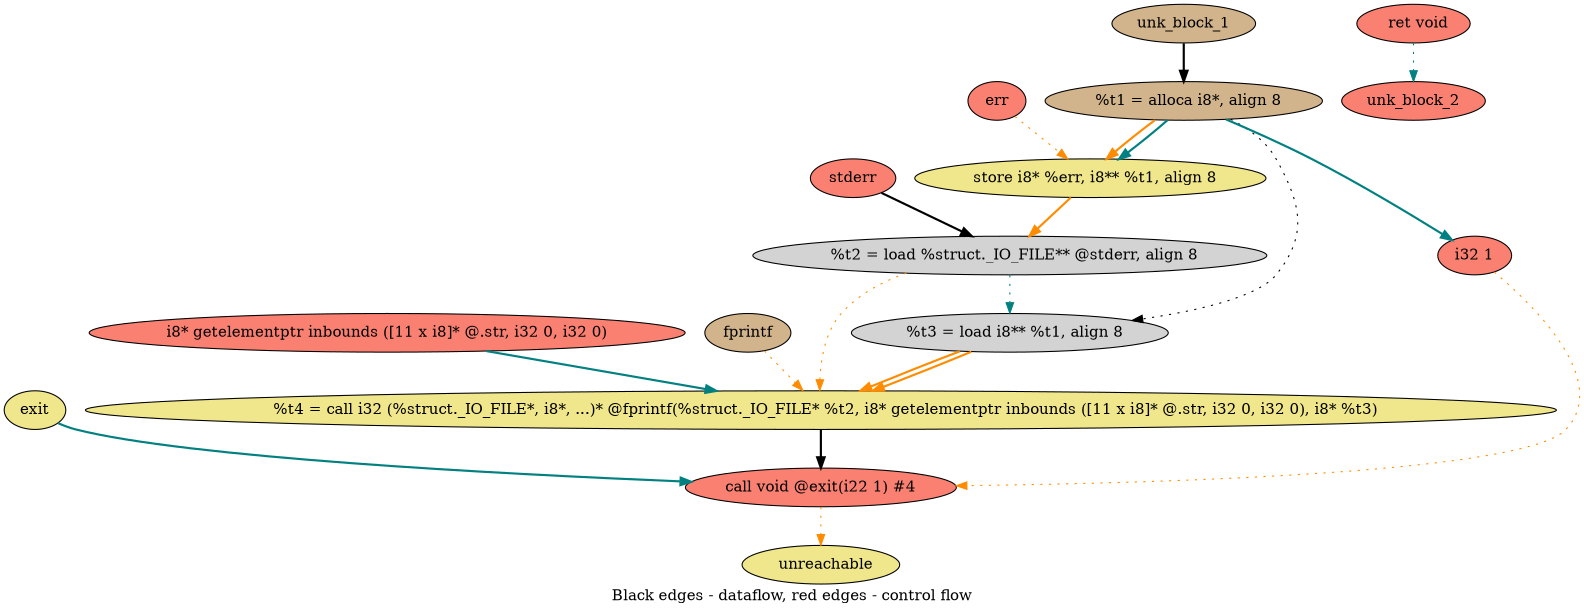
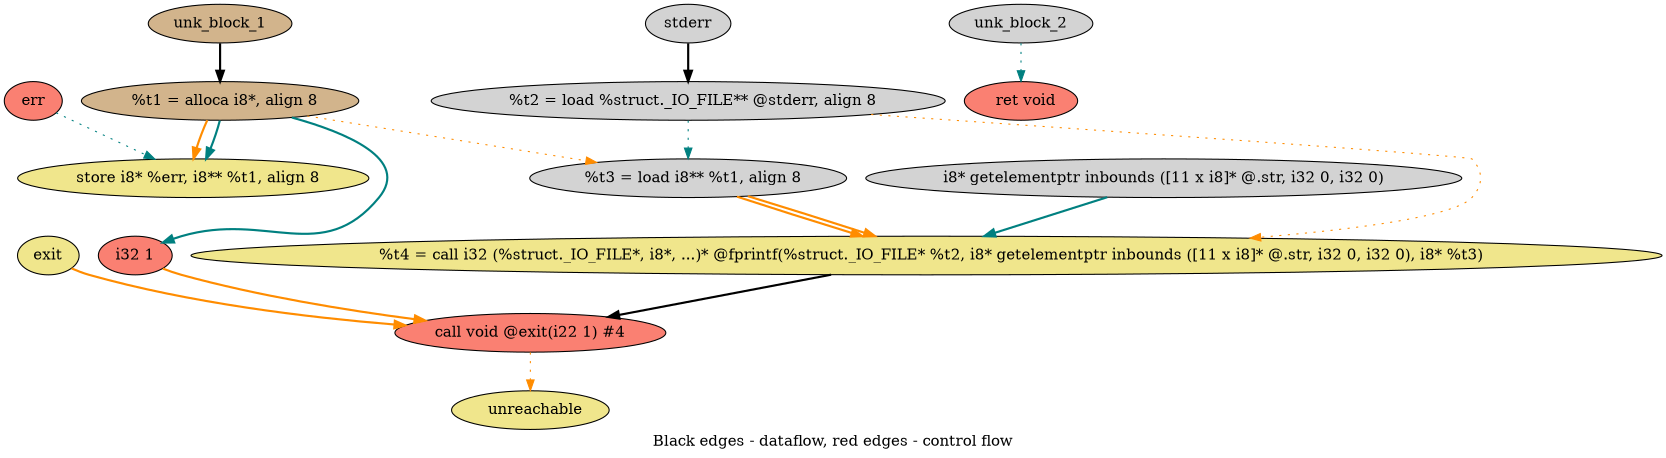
edge "ret void" -> "unk_block_2": reversed
node "unk_block_2": fillcolor salmon -> lightgrey
edge "err" -> "store i8* %err, i8** %t1, align 8": color darkorange -> teal
node "stderr": fillcolor salmon -> lightgrey
edge "store i8* %err, i8** %t1, align 8" -> "%t2 = load %struct._IO_FILE** @stderr, align 8": removed
edge "%t1 = alloca i8*, align 8" -> "%t3 = load i8** %t1, align 8": color black -> darkorange
node "i8* getelementptr inbounds ([11 x i8]* @.str, i32 0, i32 0)": fillcolor salmon -> lightgrey
node "fprintf": removed
edge "exit" -> "call void @exit(i22 1) #4": color teal -> darkorange
edge "i32 1" -> "call void @exit(i22 1) #4": style dotted -> bold
